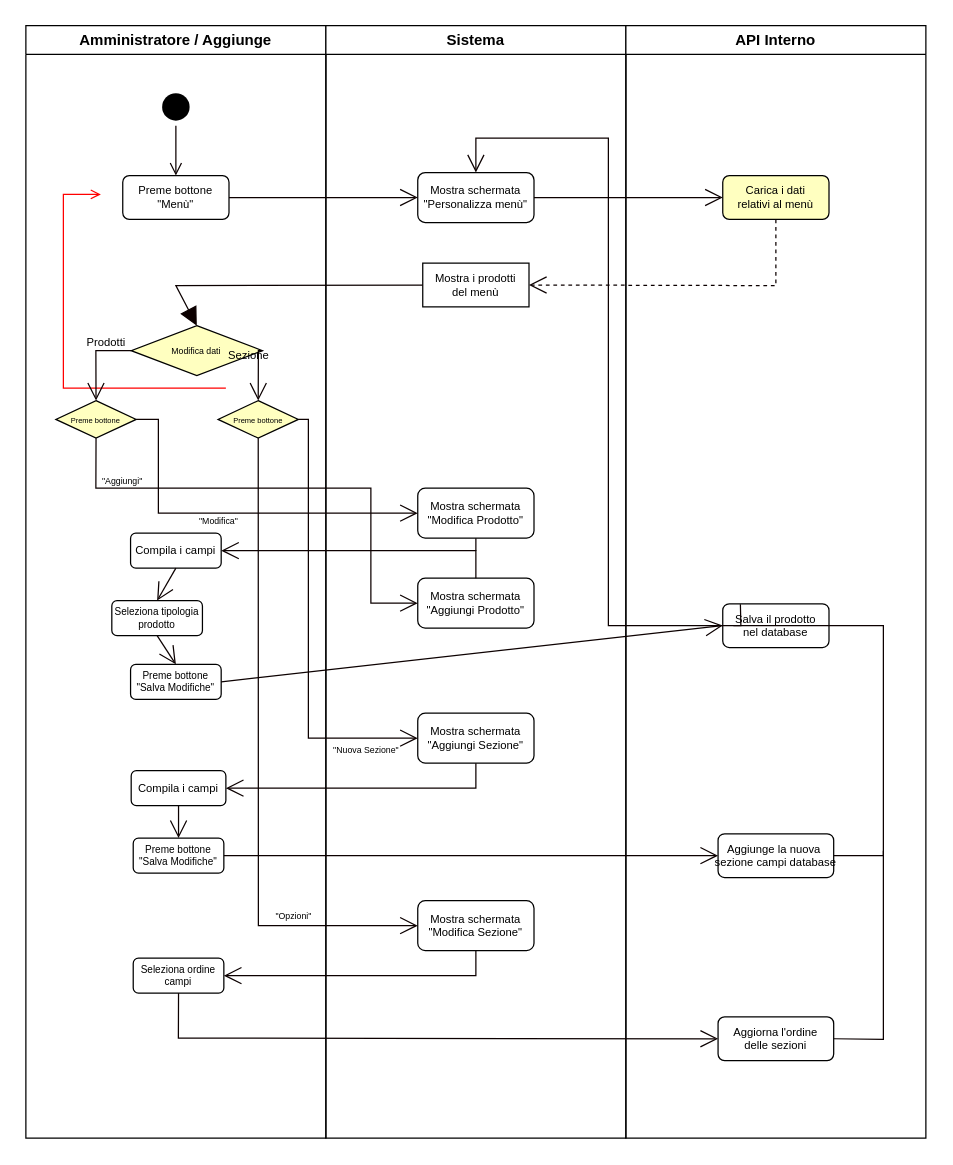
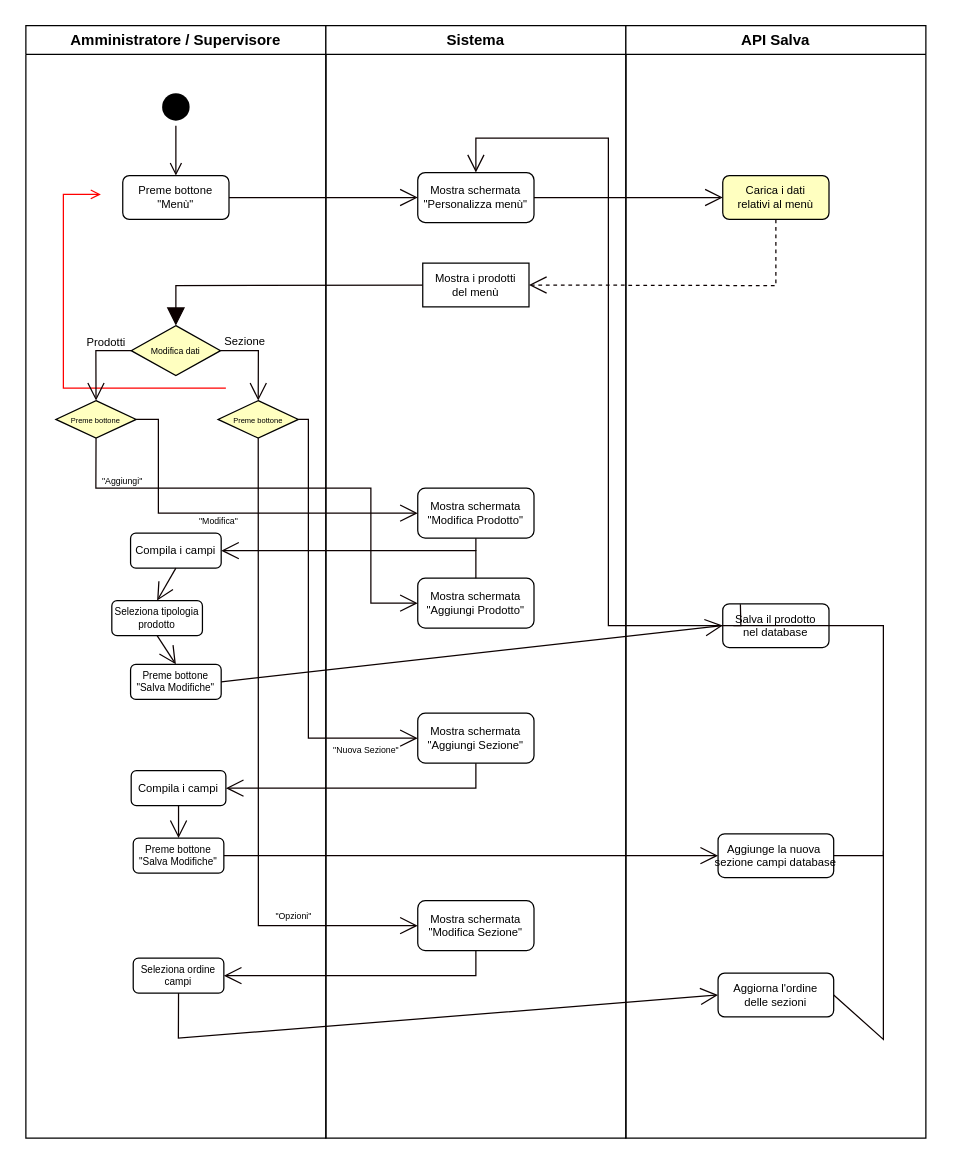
node "Amministratore / Aggiunge": label "Amministratore / Aggiunge" -> "Amministratore / Supervisore"
node "API Interno": label "API Interno" -> "API Salva"
node "Modifica dati": size 131x50 -> 89x50
node "Aggiorna l'ordine delle sezioni": moved (776, 1039) -> (776, 995)
